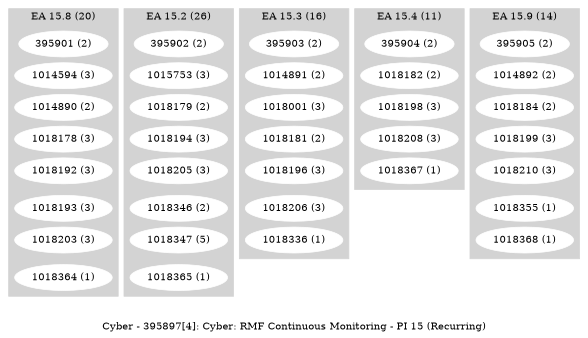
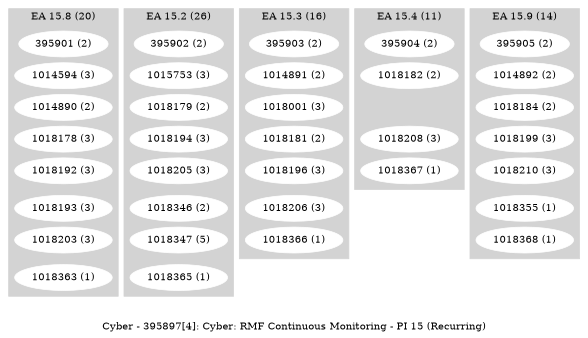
node "1018198 (3)": removed
node "1018336 (1)": label "1018336 (1)" -> "1018366 (1)"
node "1018364 (1)": label "1018364 (1)" -> "1018363 (1)"
